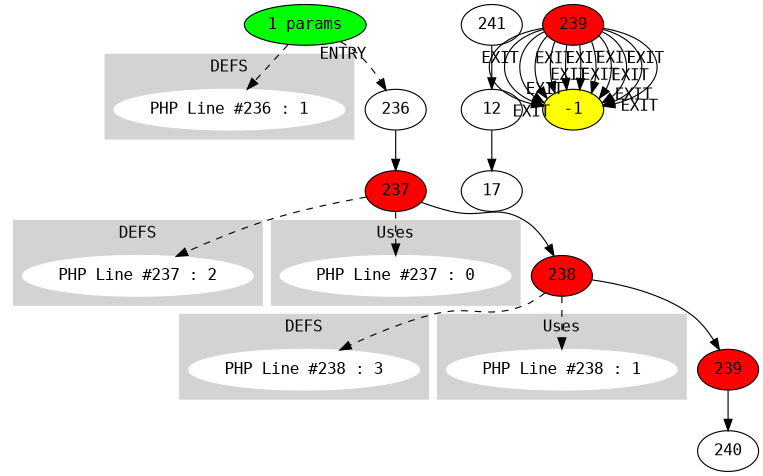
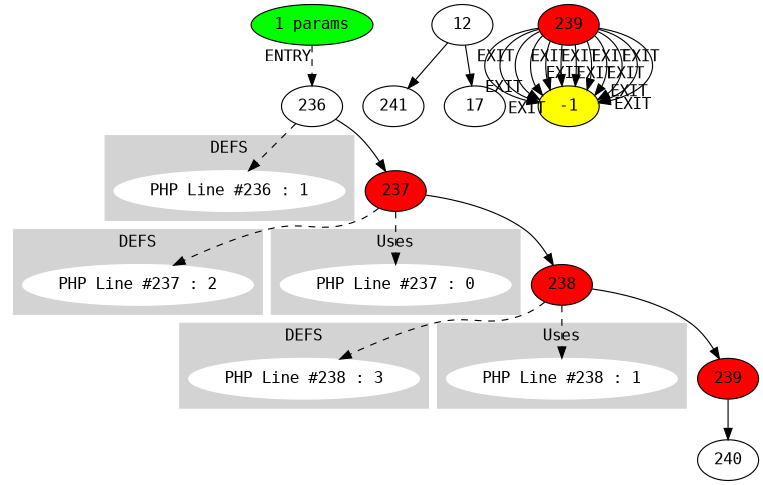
edge "241" -> "12": reversed
edge "1 params" -> "PHP Line #236 : 1": now "236" -> "PHP Line #236 : 1"
